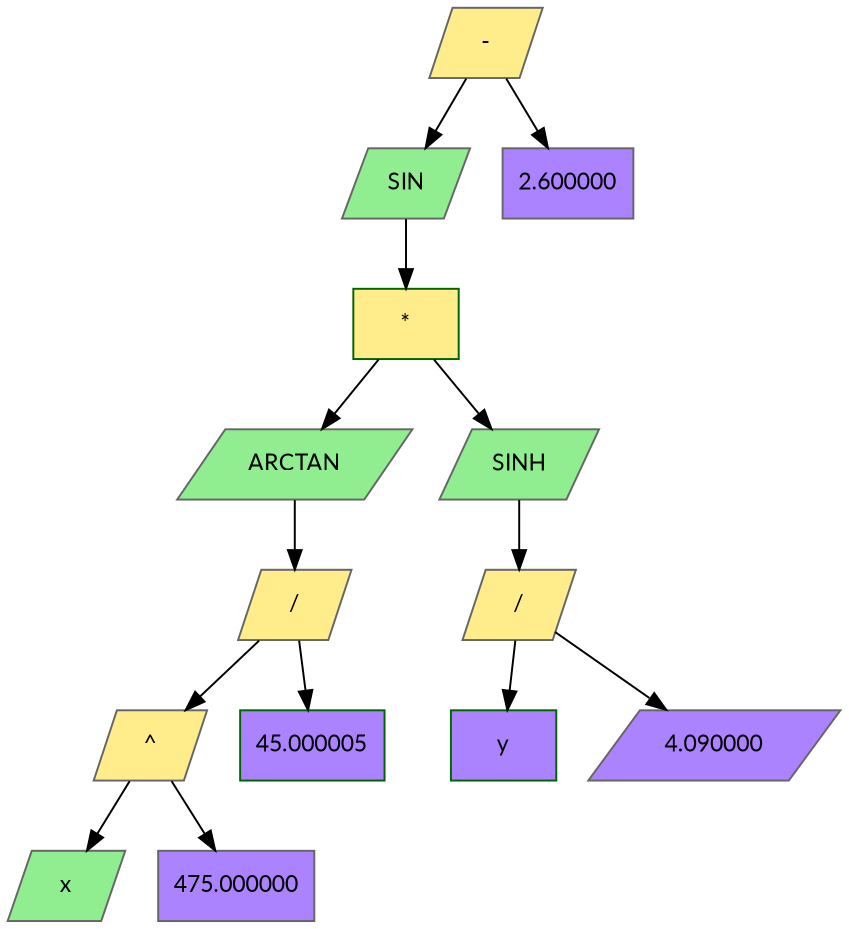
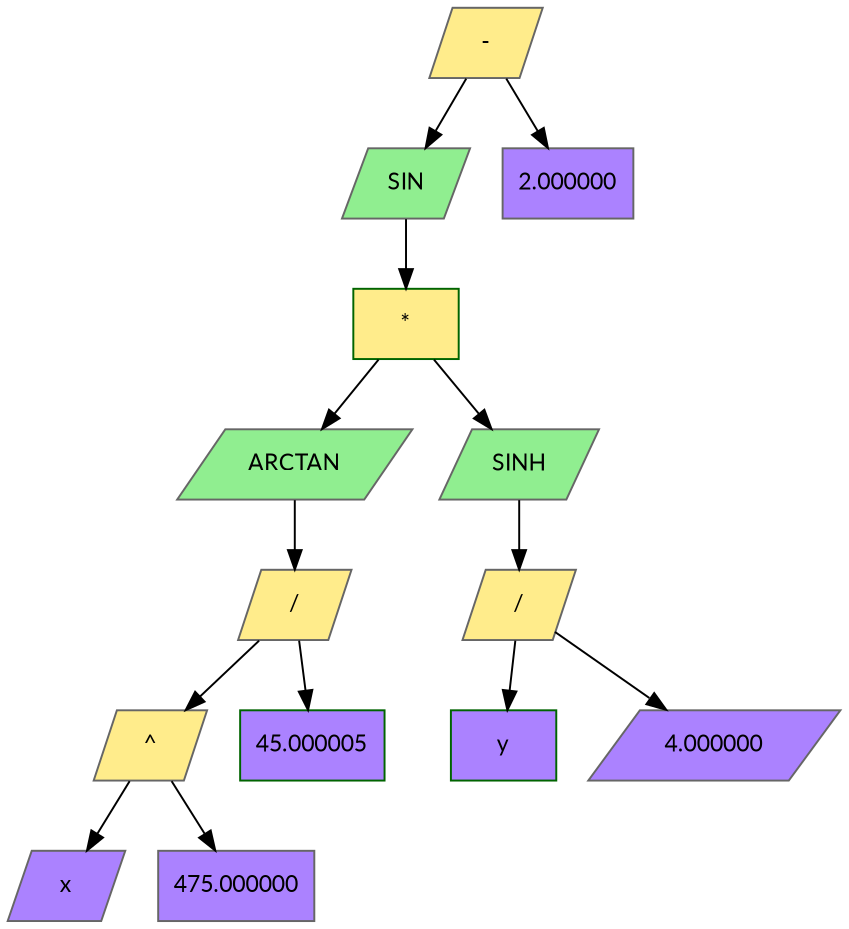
node "2.600000": label "2.600000" -> "2.000000"
node "4.090000": label "4.090000" -> "4.000000"
node "x": fillcolor lightgreen -> mediumpurple1
